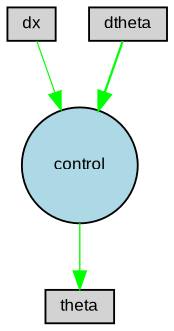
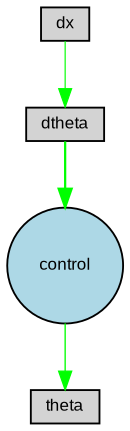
edge "dx" -> "control": now "dx" -> "dtheta"
